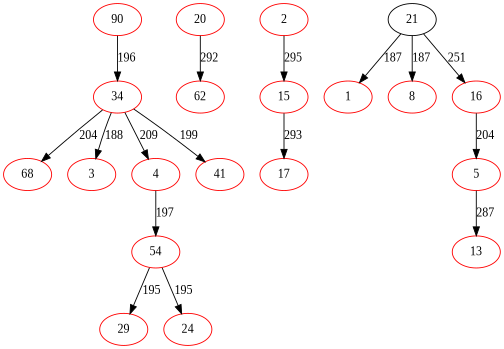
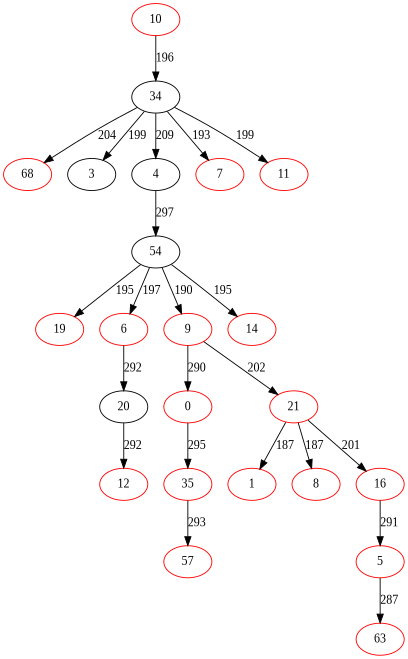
node "90": label "90" -> "10"
node "20": color red -> black
node "2": label "2" -> "0"
node "21": color black -> red
edge "21" -> "16": label "251" -> "201"
node "34": color red -> black
node "62": label "62" -> "12"
node "15": label "15" -> "35"
edge "34" -> "3": label "188" -> "199"
edge "16" -> "5": label "204" -> "291"
node "3": color red -> black
node "4": color red -> black
node "7": added
node "41": label "41" -> "11"
node "17": label "17" -> "57"
edge "4" -> "54": label "197" -> "297"
node "54": color red -> black
node "13": label "13" -> "63"
node "6": added
node "29": label "29" -> "19"
node "24": label "24" -> "14"
node "9": added
